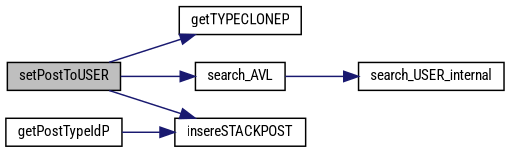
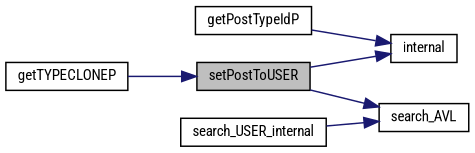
edge "setPostToUSER" -> "getTYPECLONEP": reversed
edge "search_AVL" -> "search_USER_internal": reversed
node "insereSTACKPOST": label "insereSTACKPOST" -> "internal"
